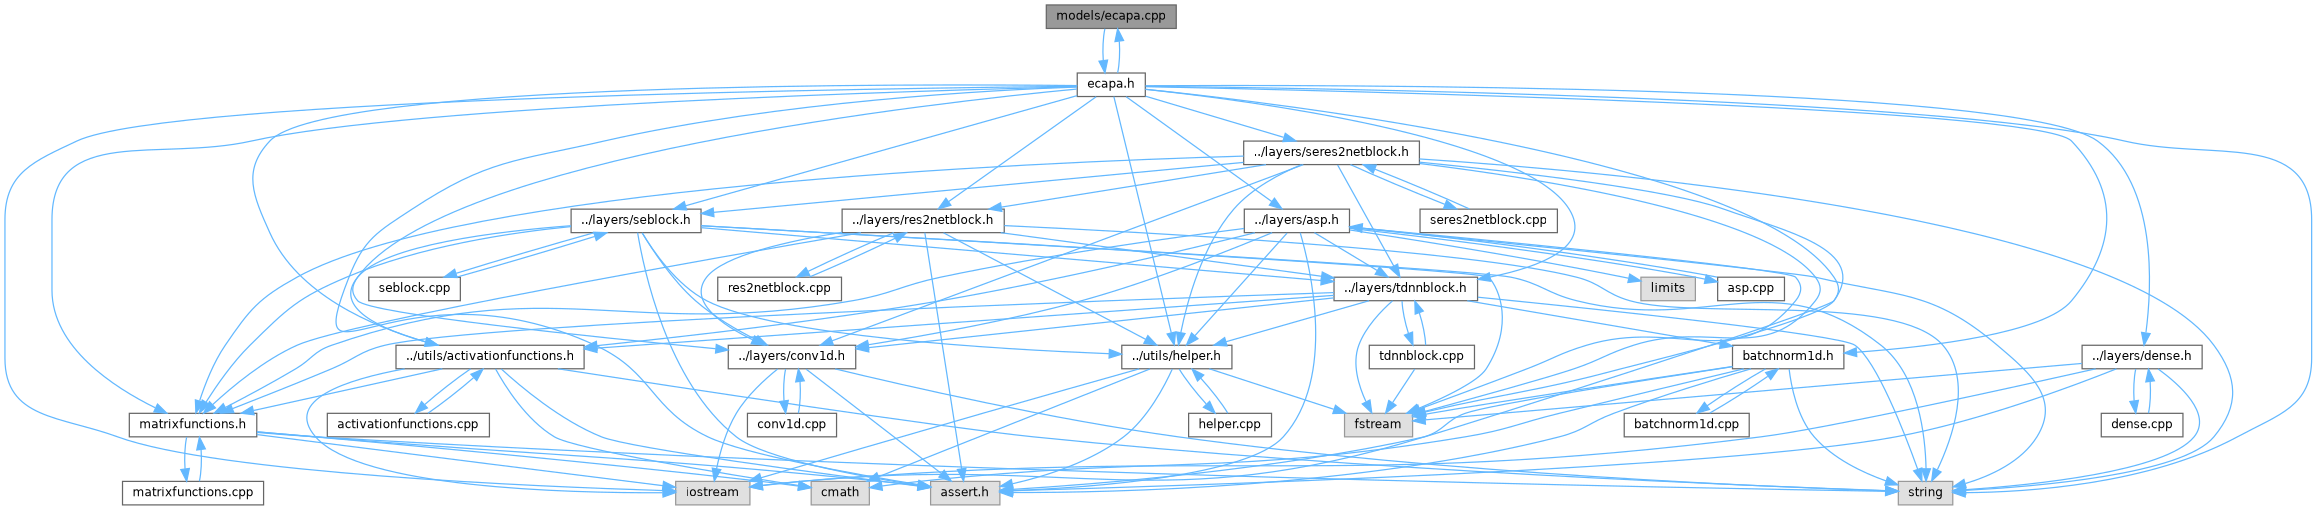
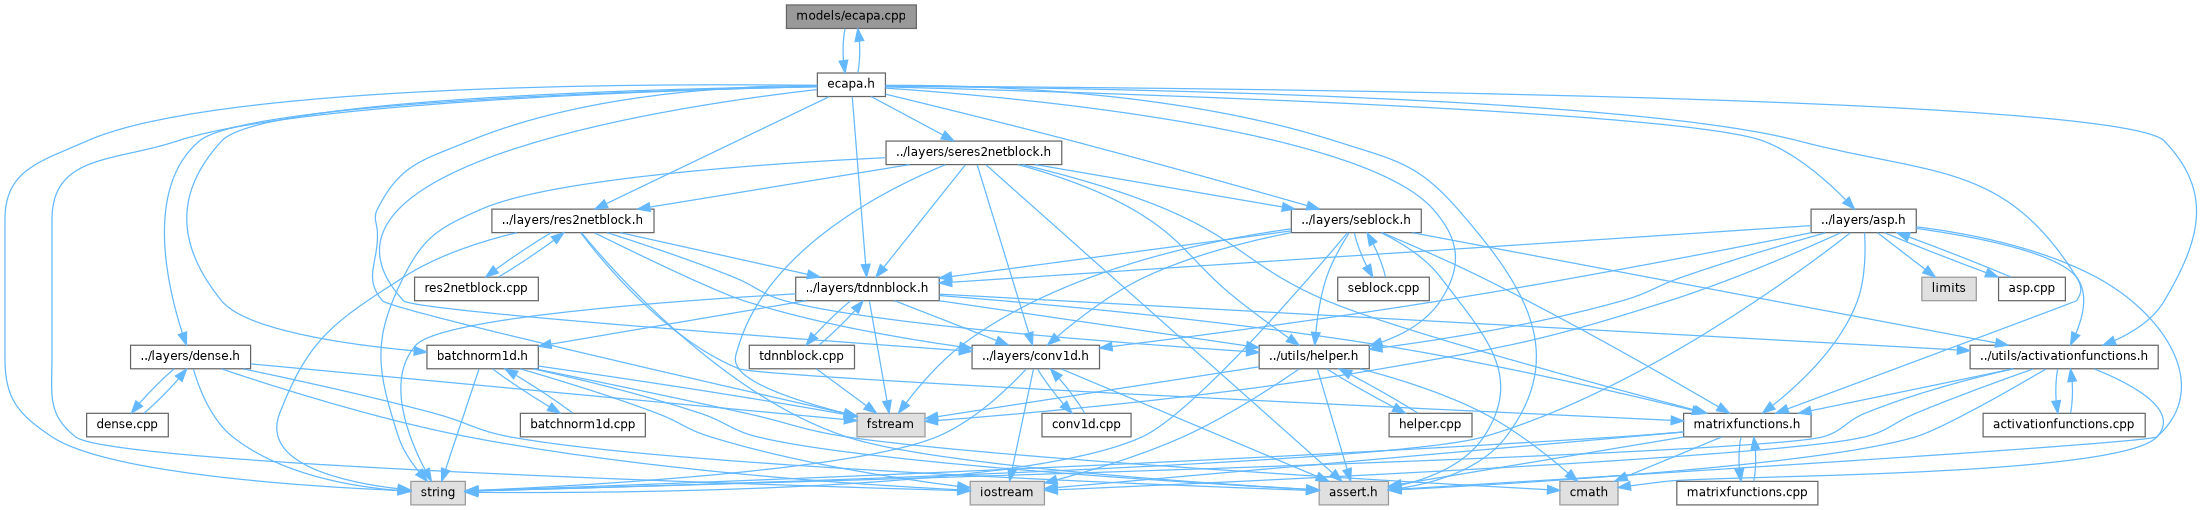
node "seres2netblock.cpp": removed
